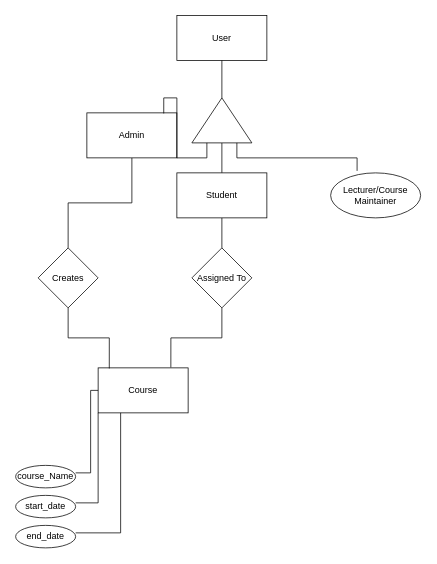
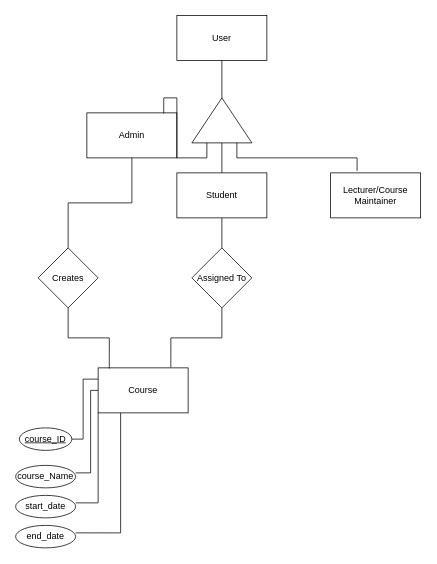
node "Lecturer/Course Maintainer": shape ellipse -> rectangle
edge "Course" -- "course_ID": added
node "course_ID": added
